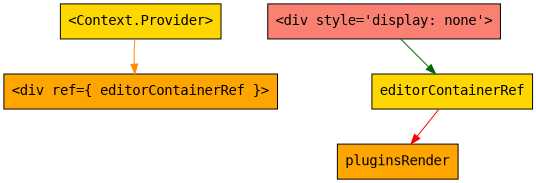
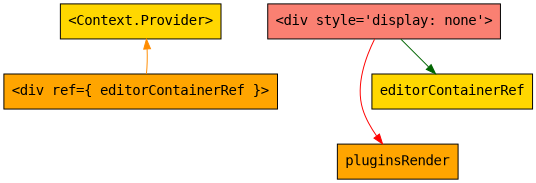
edge "<Context.Provider>" -> "<div ref={ editorContainerRef }>": reversed
edge "editorContainerRef" -> "pluginsRender": now "<div style='display: none'>" -> "pluginsRender"
